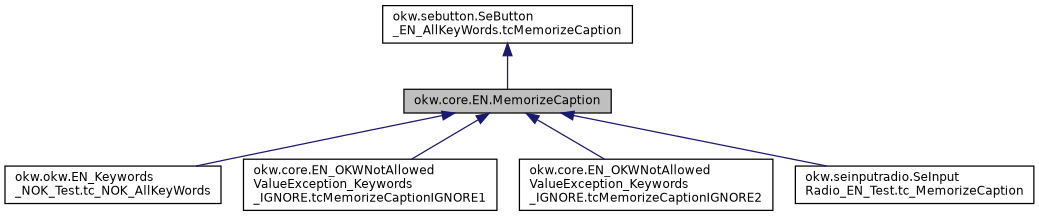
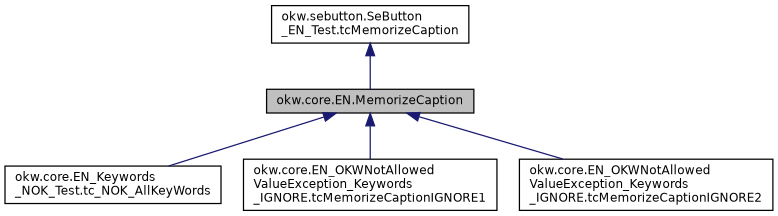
node "okw.sebutton.SeButton _EN_AllKeyWords.tcMemorizeCaption": label "okw.sebutton.SeButton _EN_AllKeyWords.tcMemorizeCaption" -> "okw.sebutton.SeButton _EN_Test.tcMemorizeCaption"
node "okw.okw.EN_Keywords _NOK_Test.tc_NOK_AllKeyWords": label "okw.okw.EN_Keywords _NOK_Test.tc_NOK_AllKeyWords" -> "okw.core.EN_Keywords _NOK_Test.tc_NOK_AllKeyWords"
node "okw.seinputradio.SeInput Radio_EN_Test.tc_MemorizeCaption": removed
